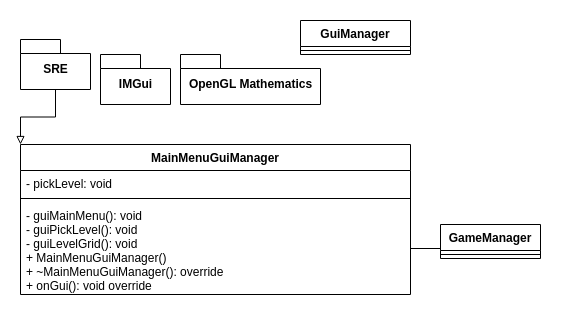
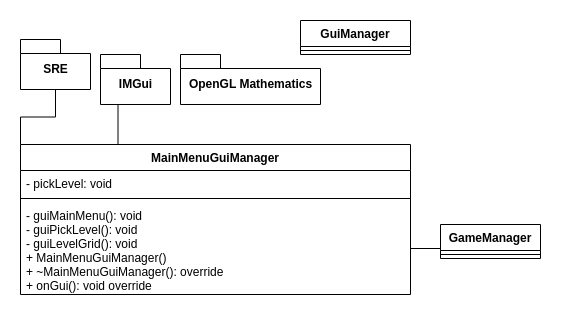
edge "IMGui" -- "MainMenuGuiManager": added
edge "SRE" -> "MainMenuGuiManager": arrowhead block -> none
